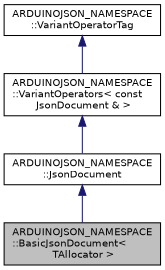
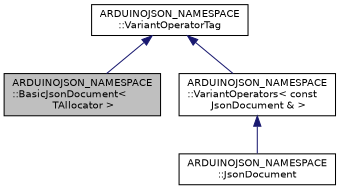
edge "ARDUINOJSON_NAMESPACE ::BasicJsonDocument< TAllocator >" -> "ARDUINOJSON_NAMESPACE ::JsonDocument": now "ARDUINOJSON_NAMESPACE ::BasicJsonDocument< TAllocator >" -> "ARDUINOJSON_NAMESPACE ::VariantOperatorTag"
